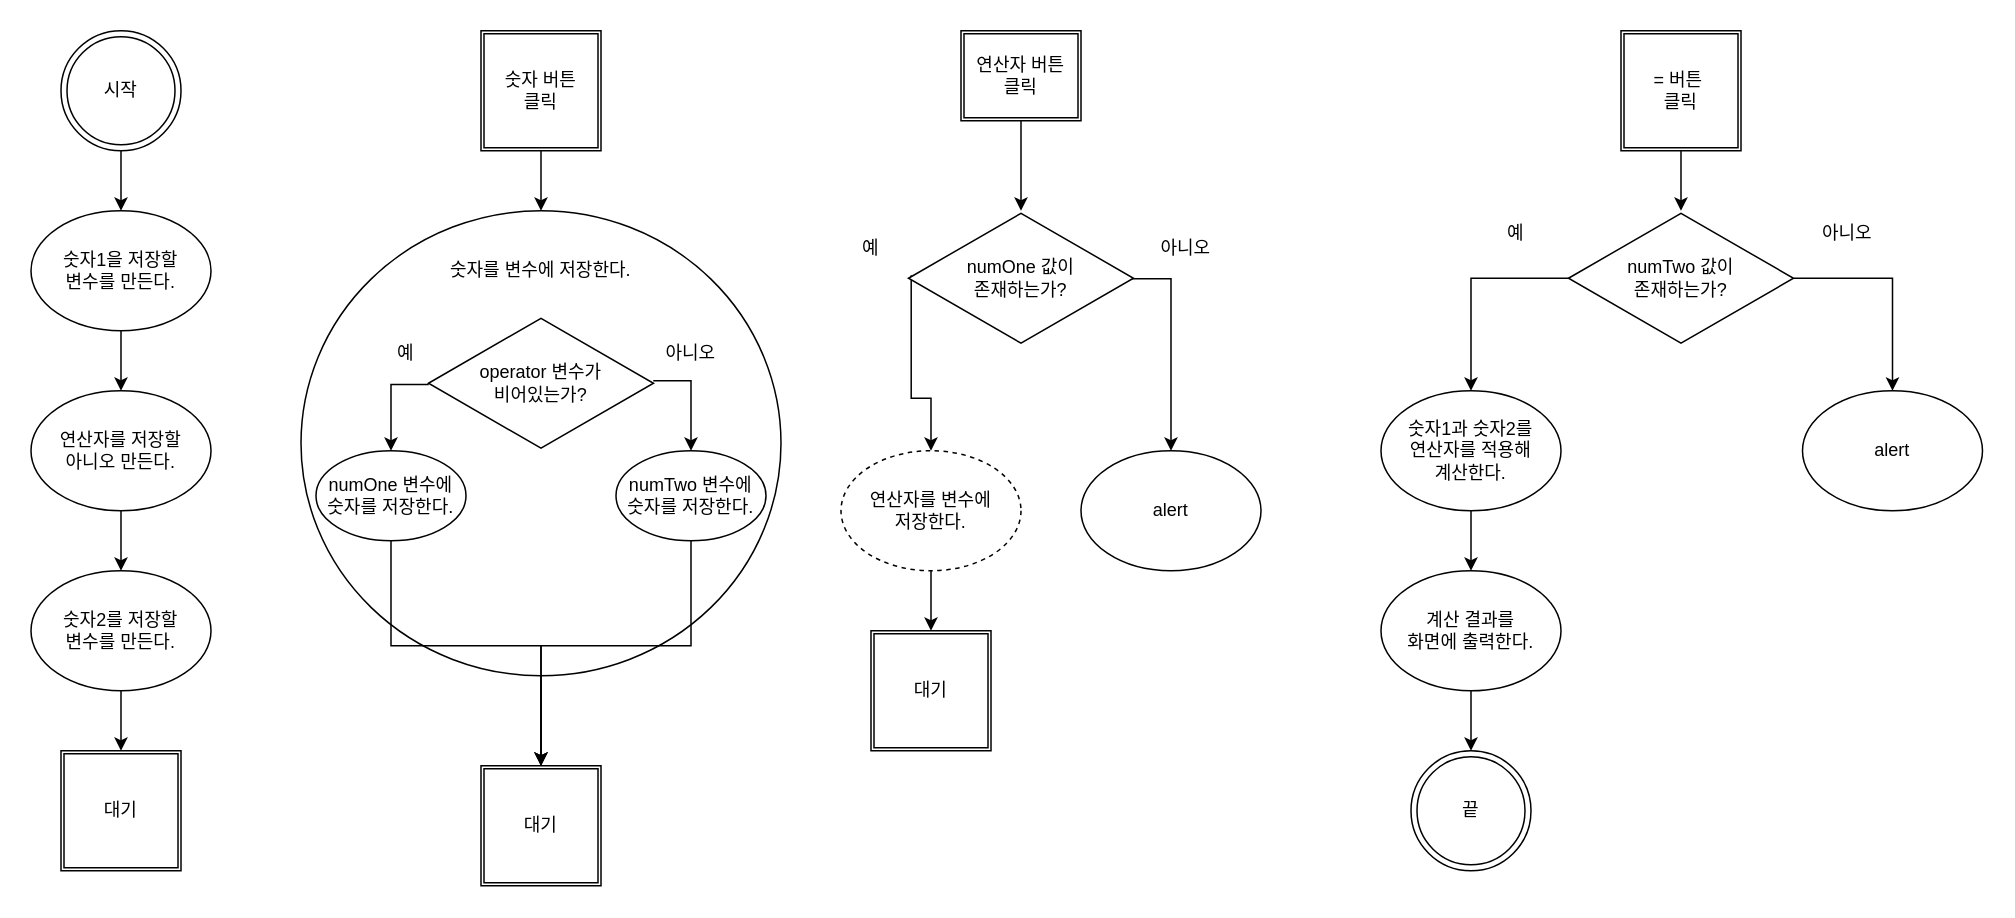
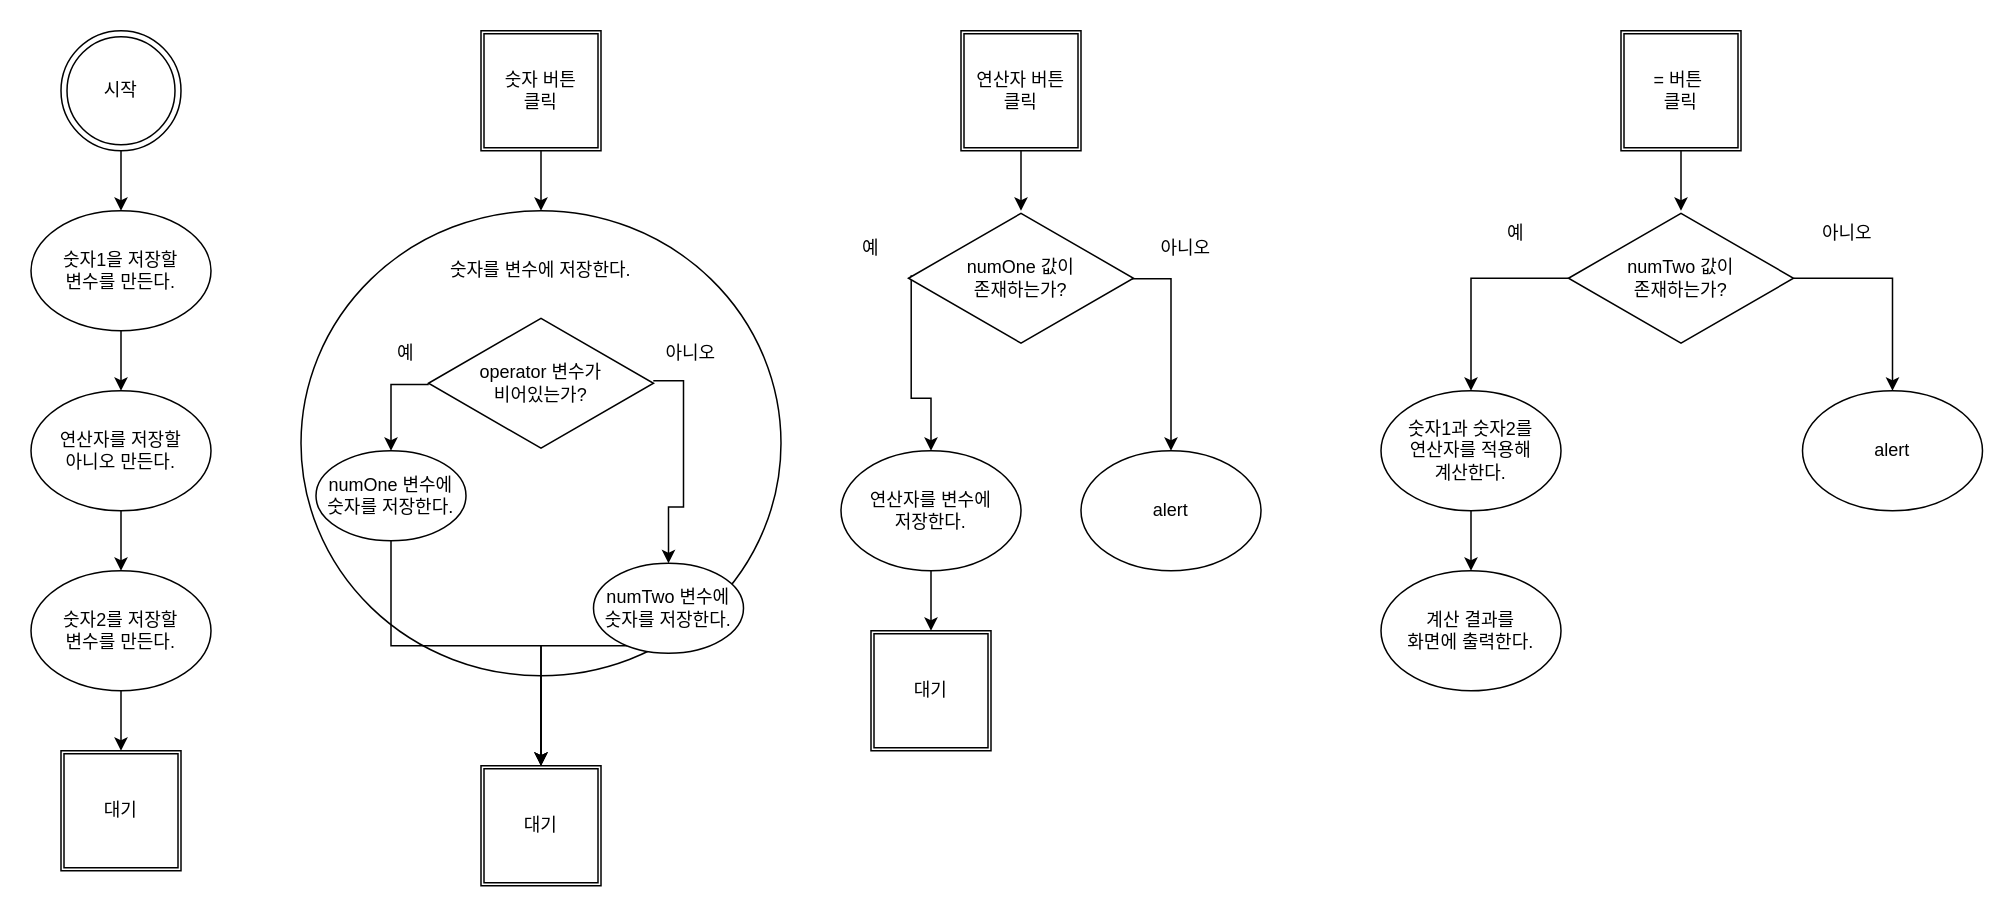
node "연산자 버튼 클릭": size 120x90 -> 120x120
node "numTwo 변수에 숫자를 저장한다.": moved (691, 496) -> (668, 608)
node "연산자를 변수에 저장한다.": style dashed -> solid
edge "계산 결과를 화면에 출력한다." -> "끝": removed
node "끝": removed
